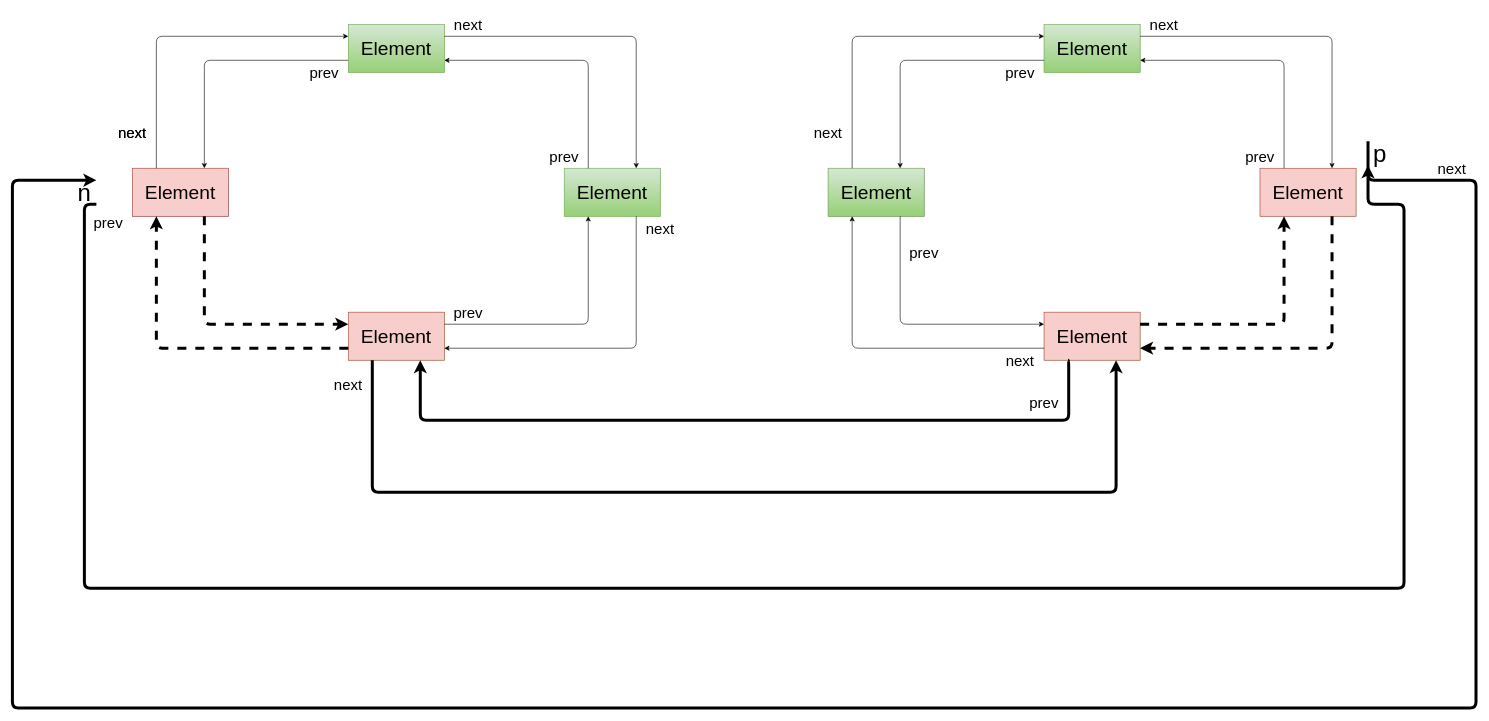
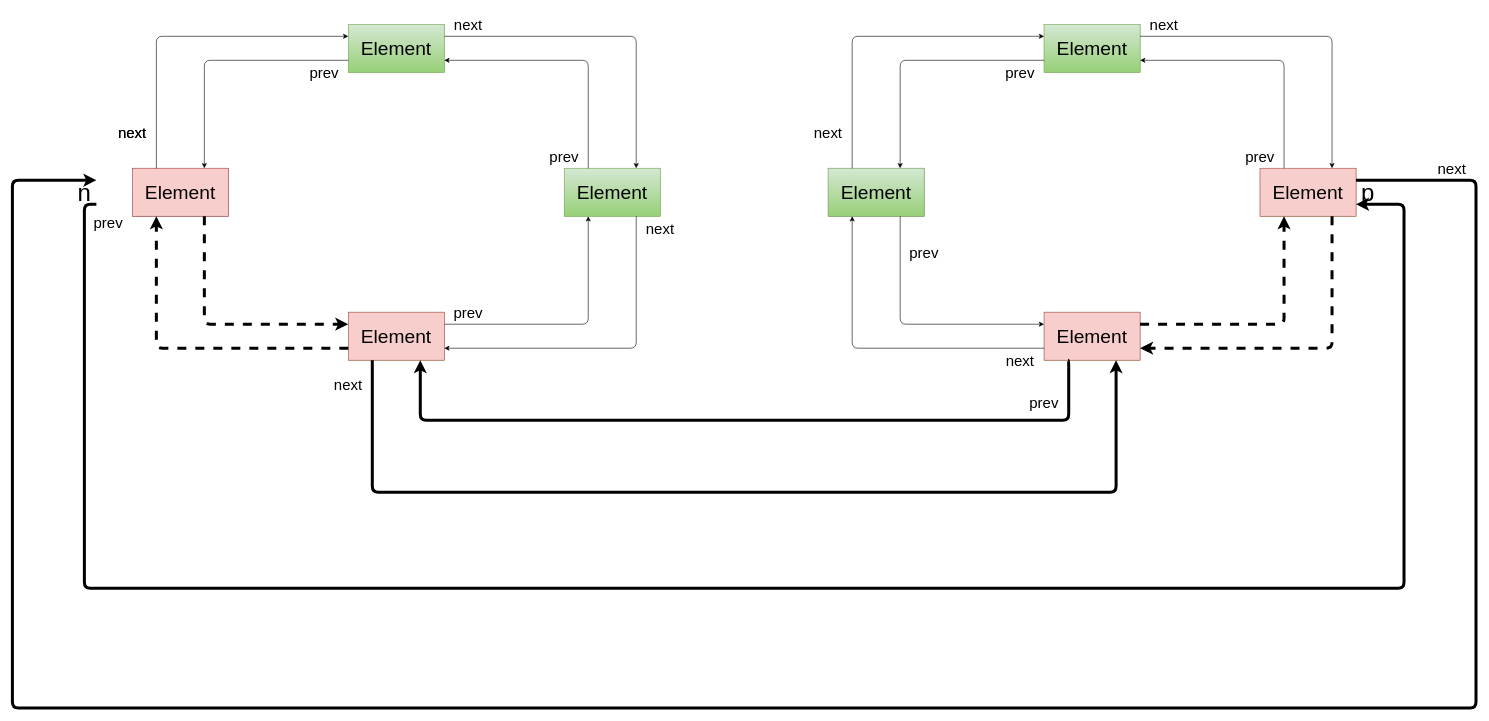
node "p": moved (1380, 153) -> (1368, 192)
